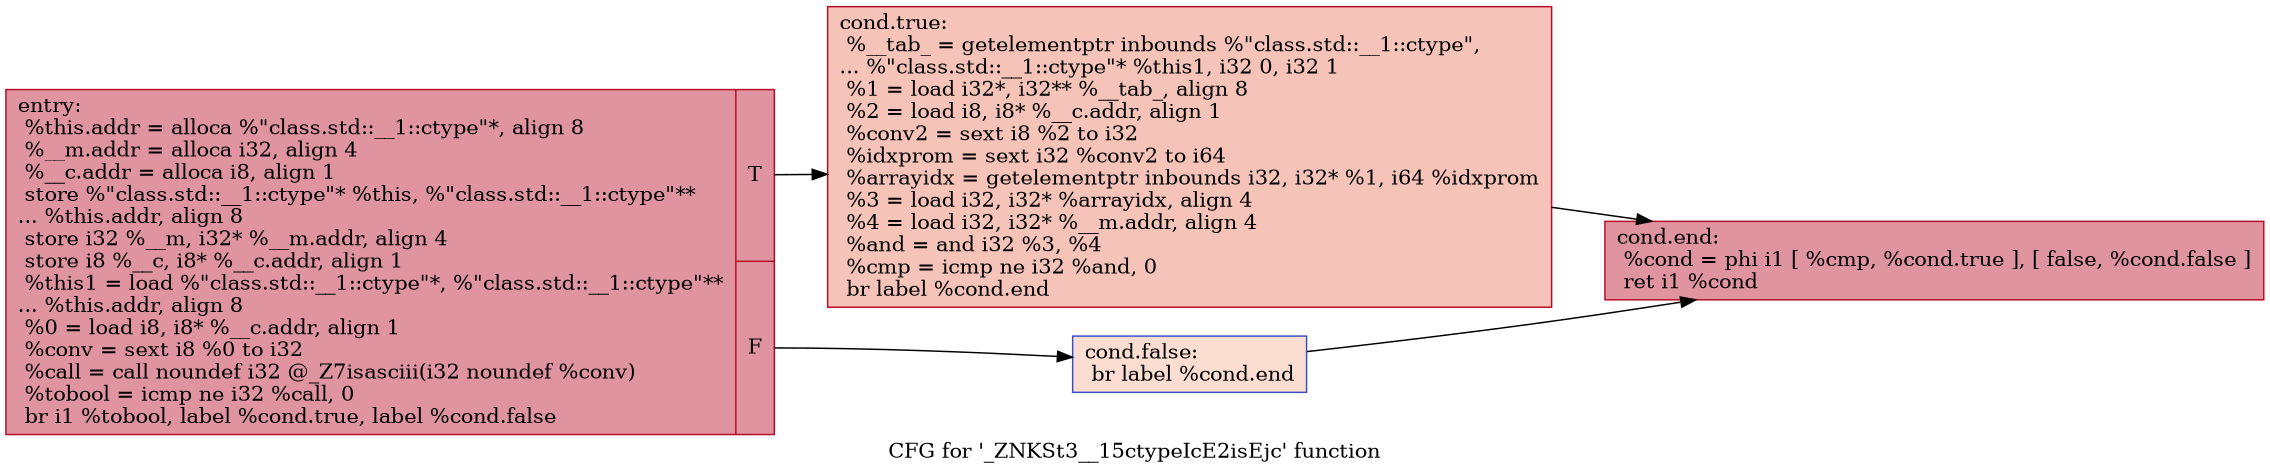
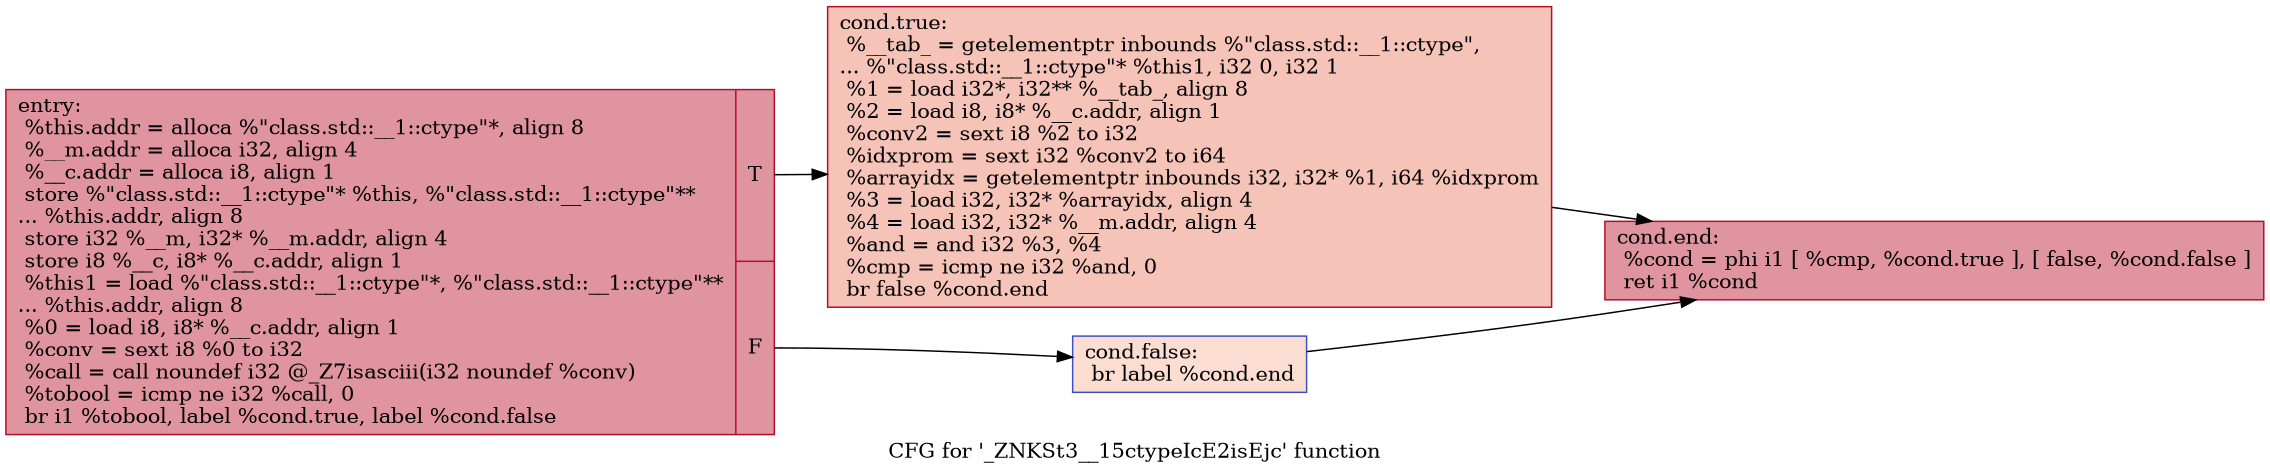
node "cond.true:": text "br label %cond.end" -> "br false %cond.end"
